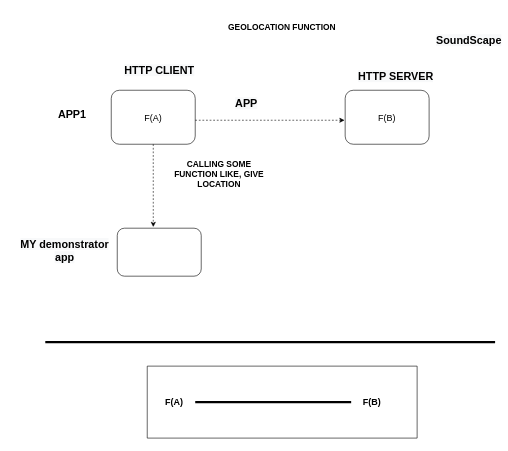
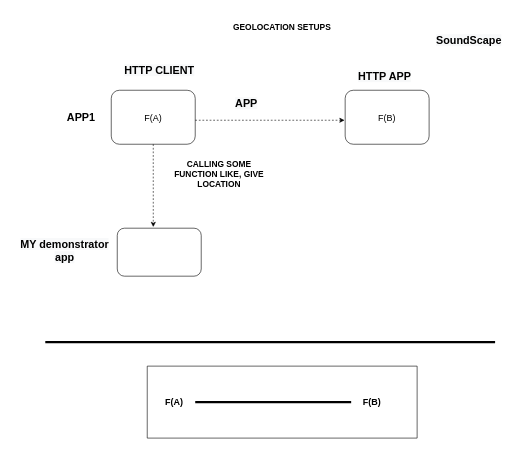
node "GEOLOCATION FUNCTION": label "GEOLOCATION FUNCTION" -> "GEOLOCATION SETUPS"
node "HTTP SERVER": label "HTTP SERVER" -> "HTTP APP"
node "APP1": moved (72, 114) -> (81, 117)
